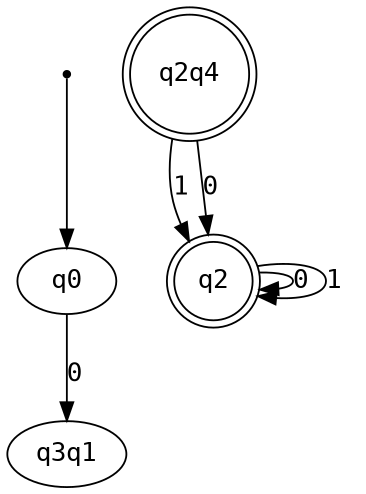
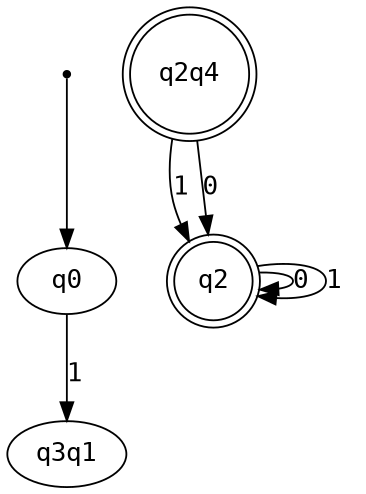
edge "q0" -> "q3q1": label "0" -> "1"
